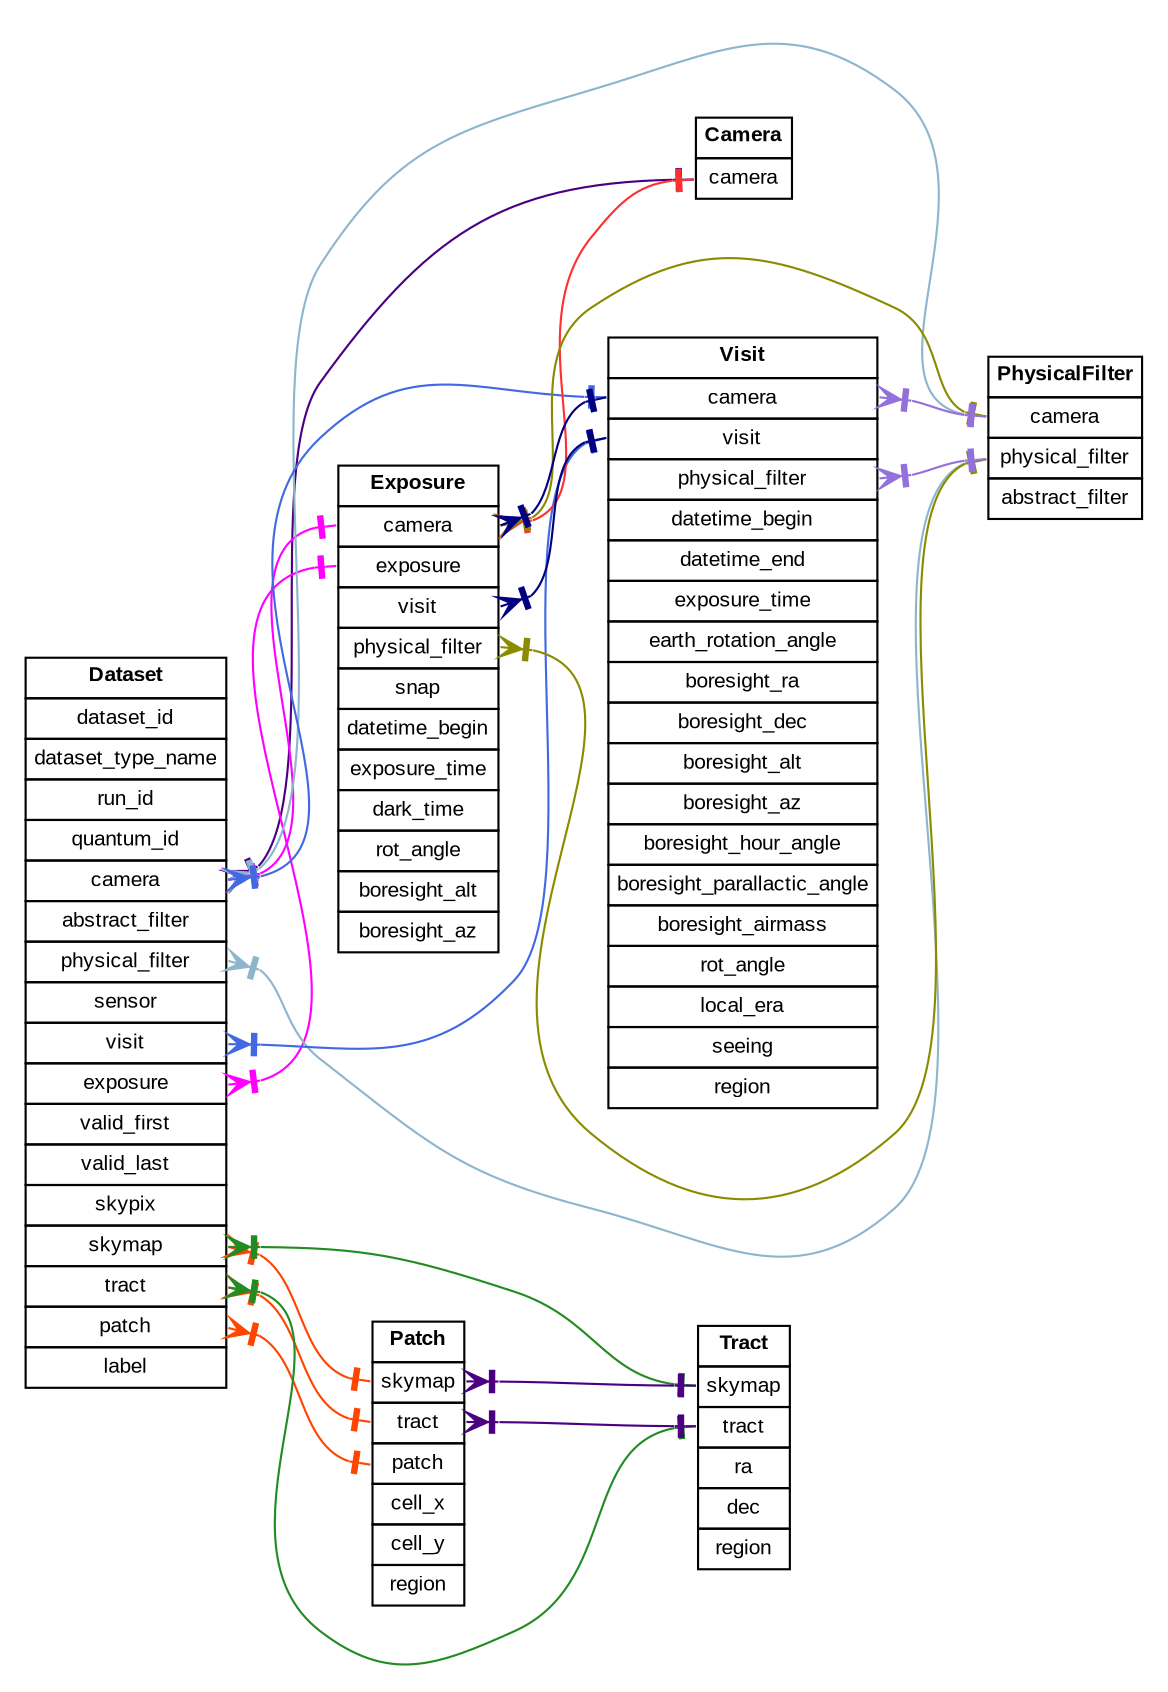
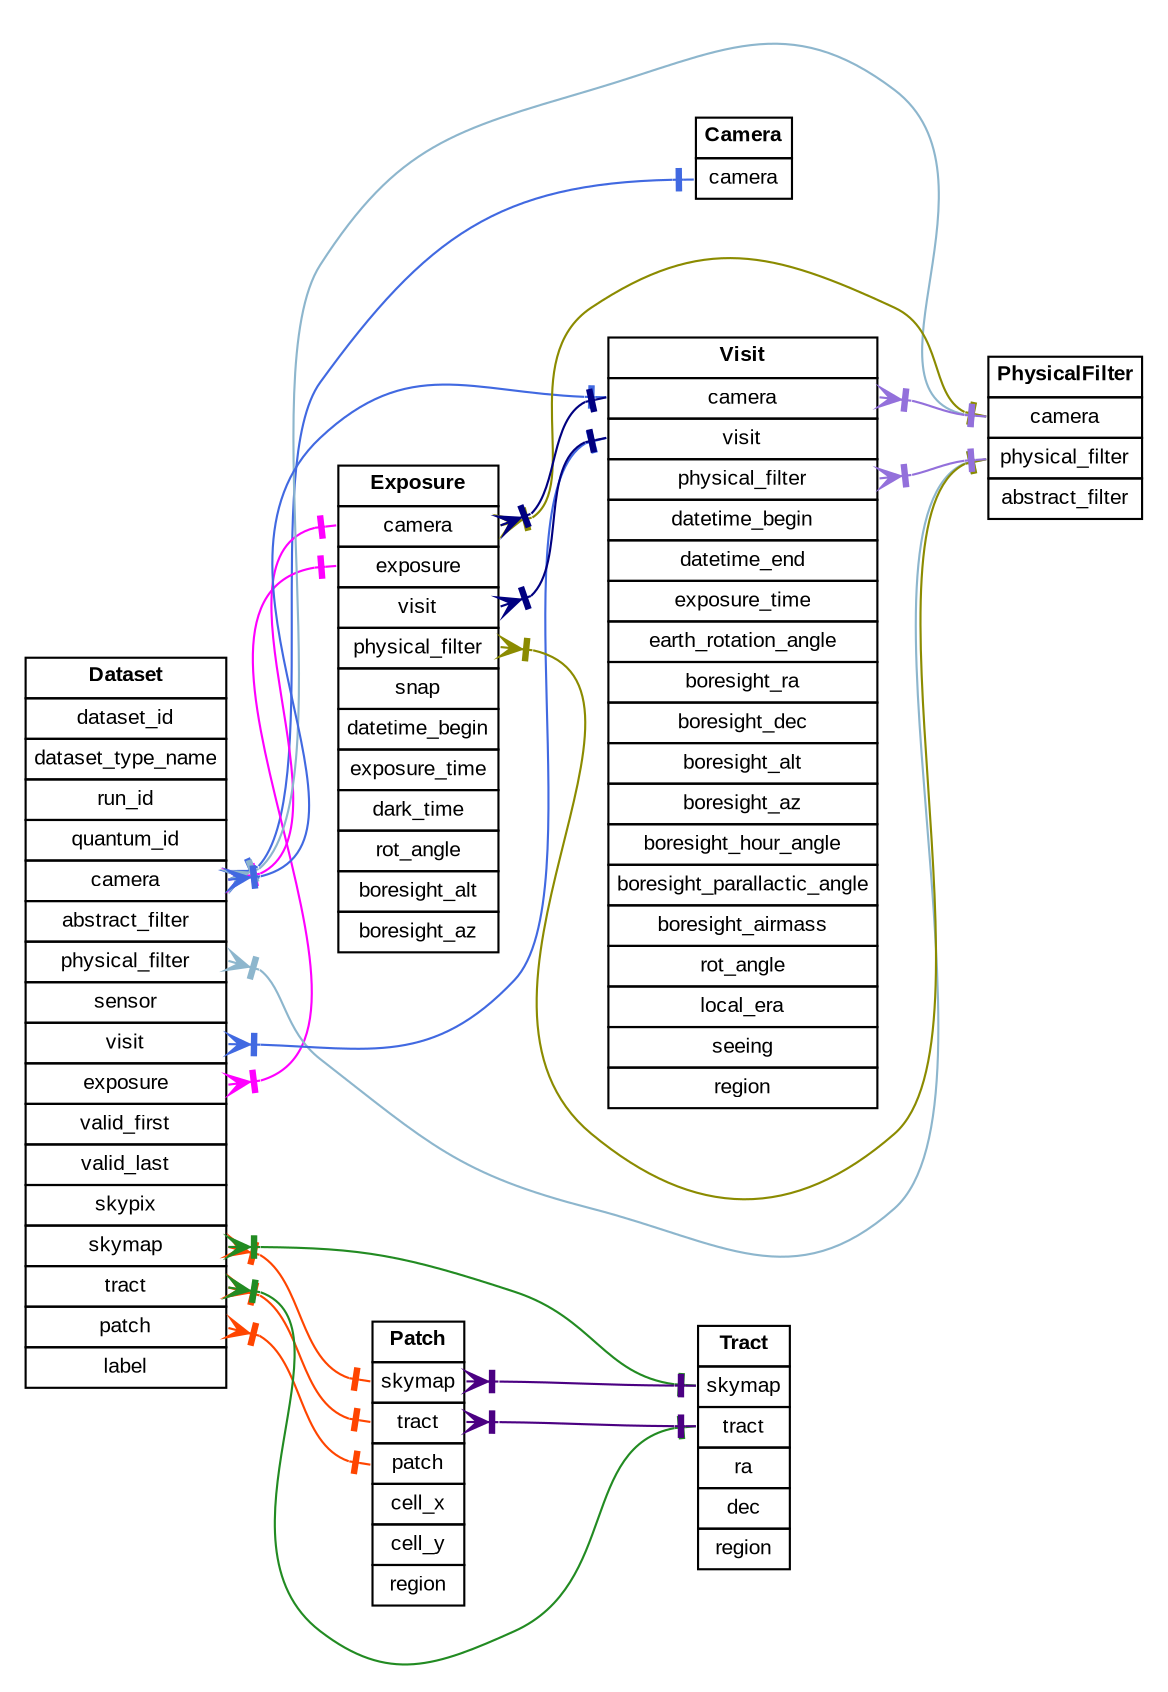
edge "Camera" -- "Exposure": removed
edge "Camera" -- "Dataset": color indigo -> royalblue
